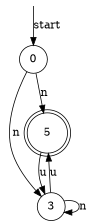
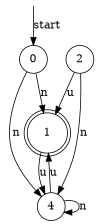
node "2": added
node "5": label "5" -> "1"
node "3": label "3" -> "4"
